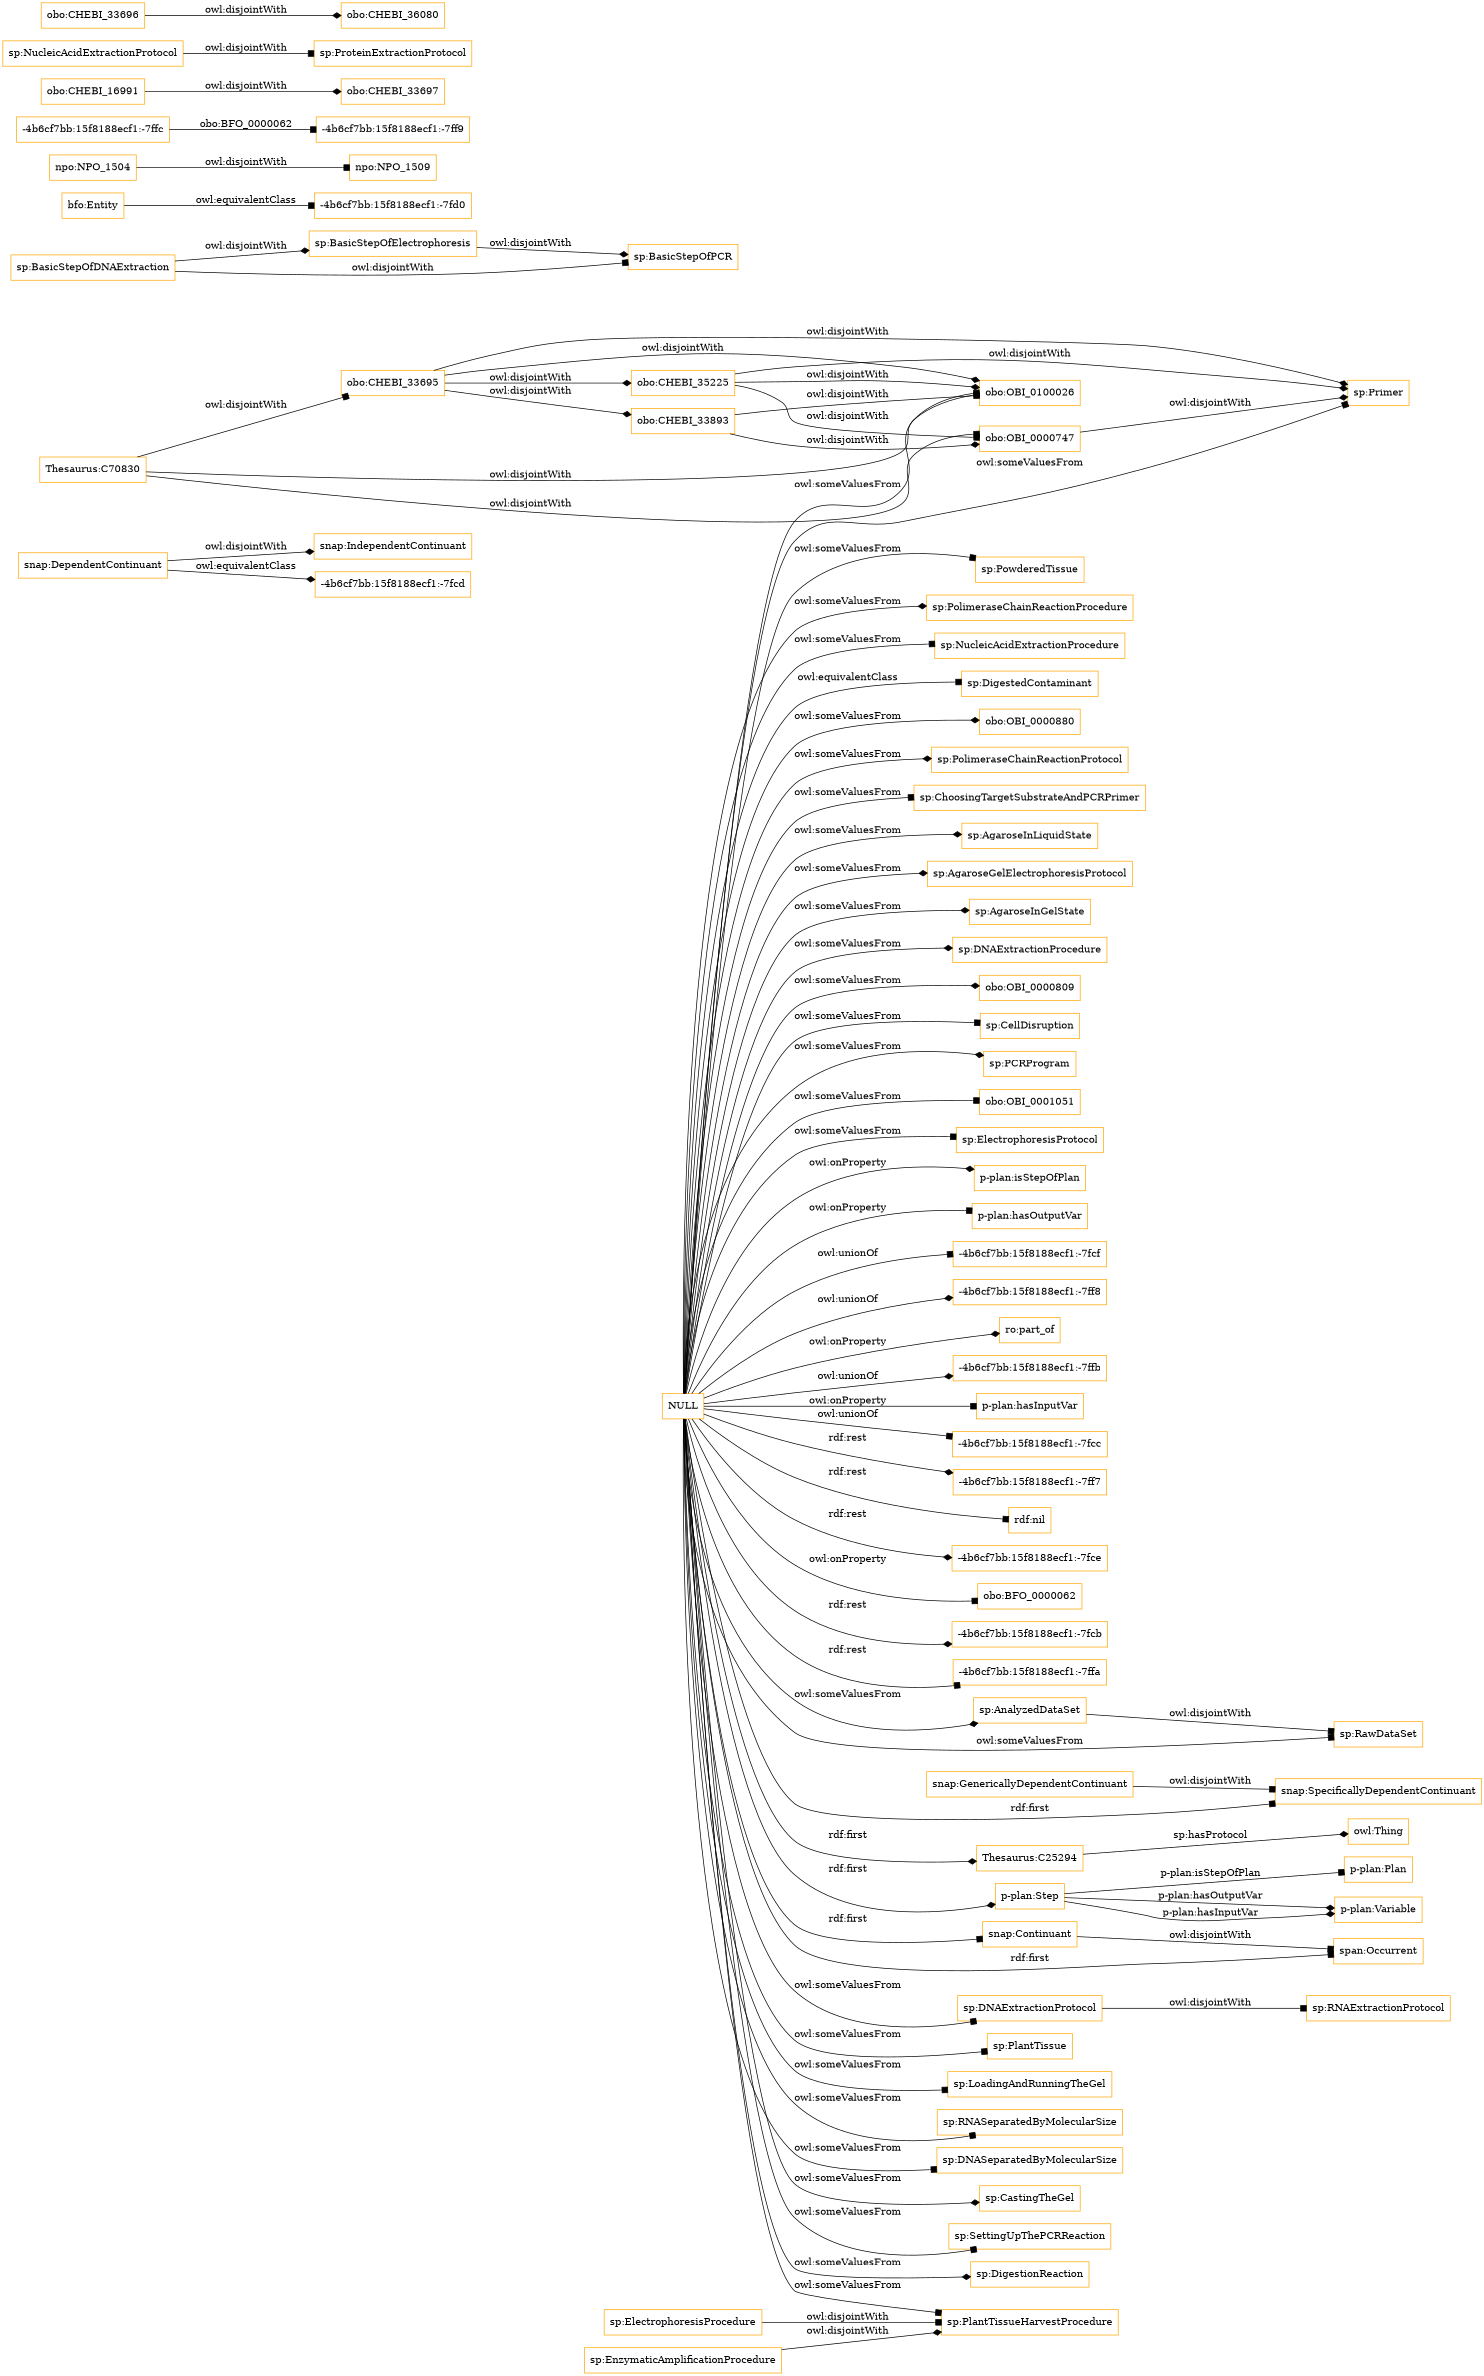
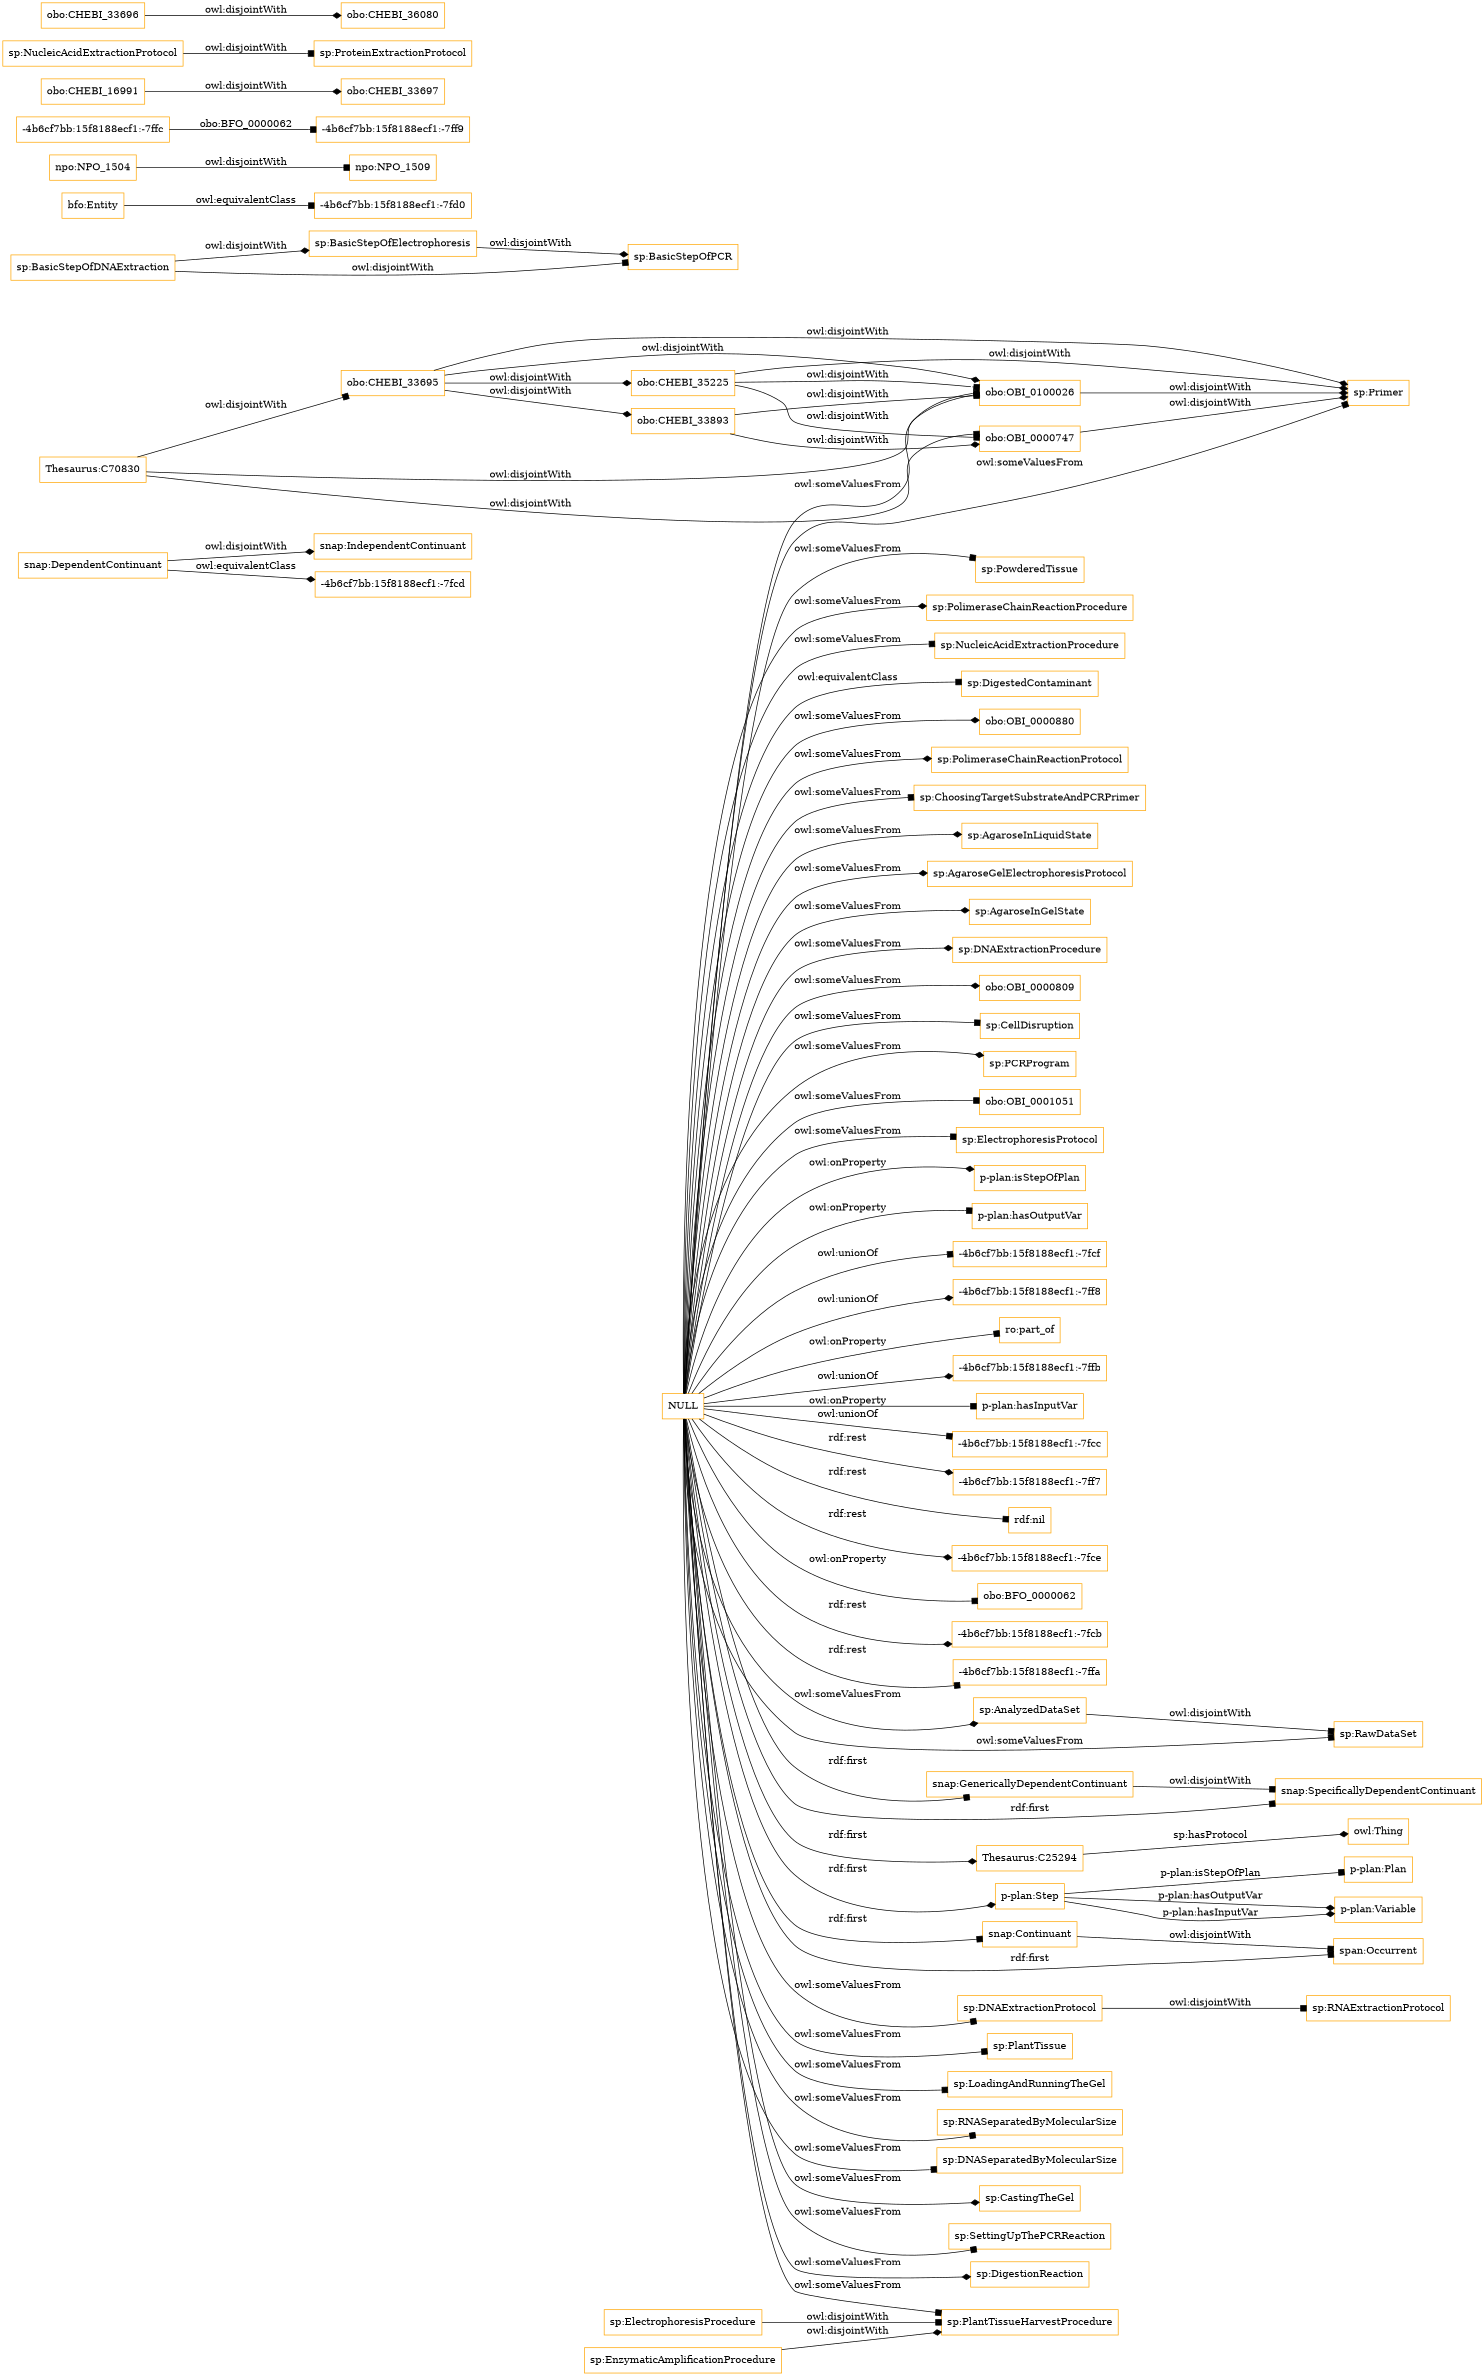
edge "obo:CHEBI_35225" -> "obo:OBI_0100026": arrowhead diamond -> box
edge "obo:OBI_0100026" -> "sp:Primer": added, label "owl:disjointWith"
edge "NULL" -> "ro:part_of": arrowhead diamond -> box
edge "NULL" -> "snap:GenericallyDependentContinuant": added, label "rdf:first"
